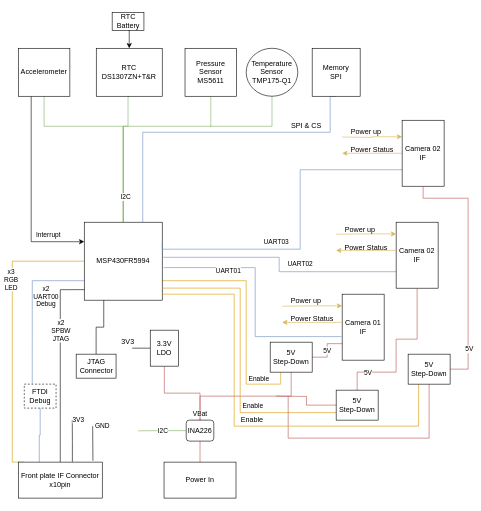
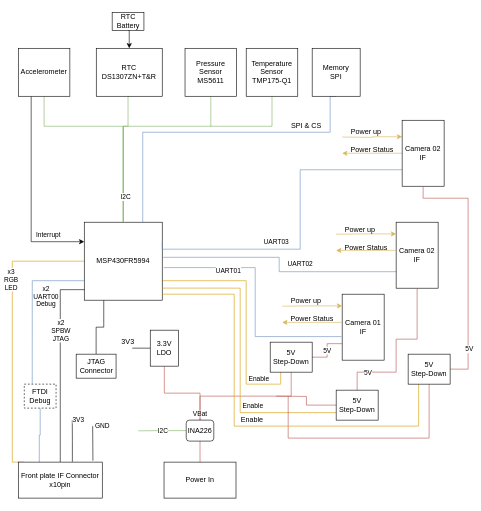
node "Temperature Sensor TMP175-Q1": shape ellipse -> rectangle
